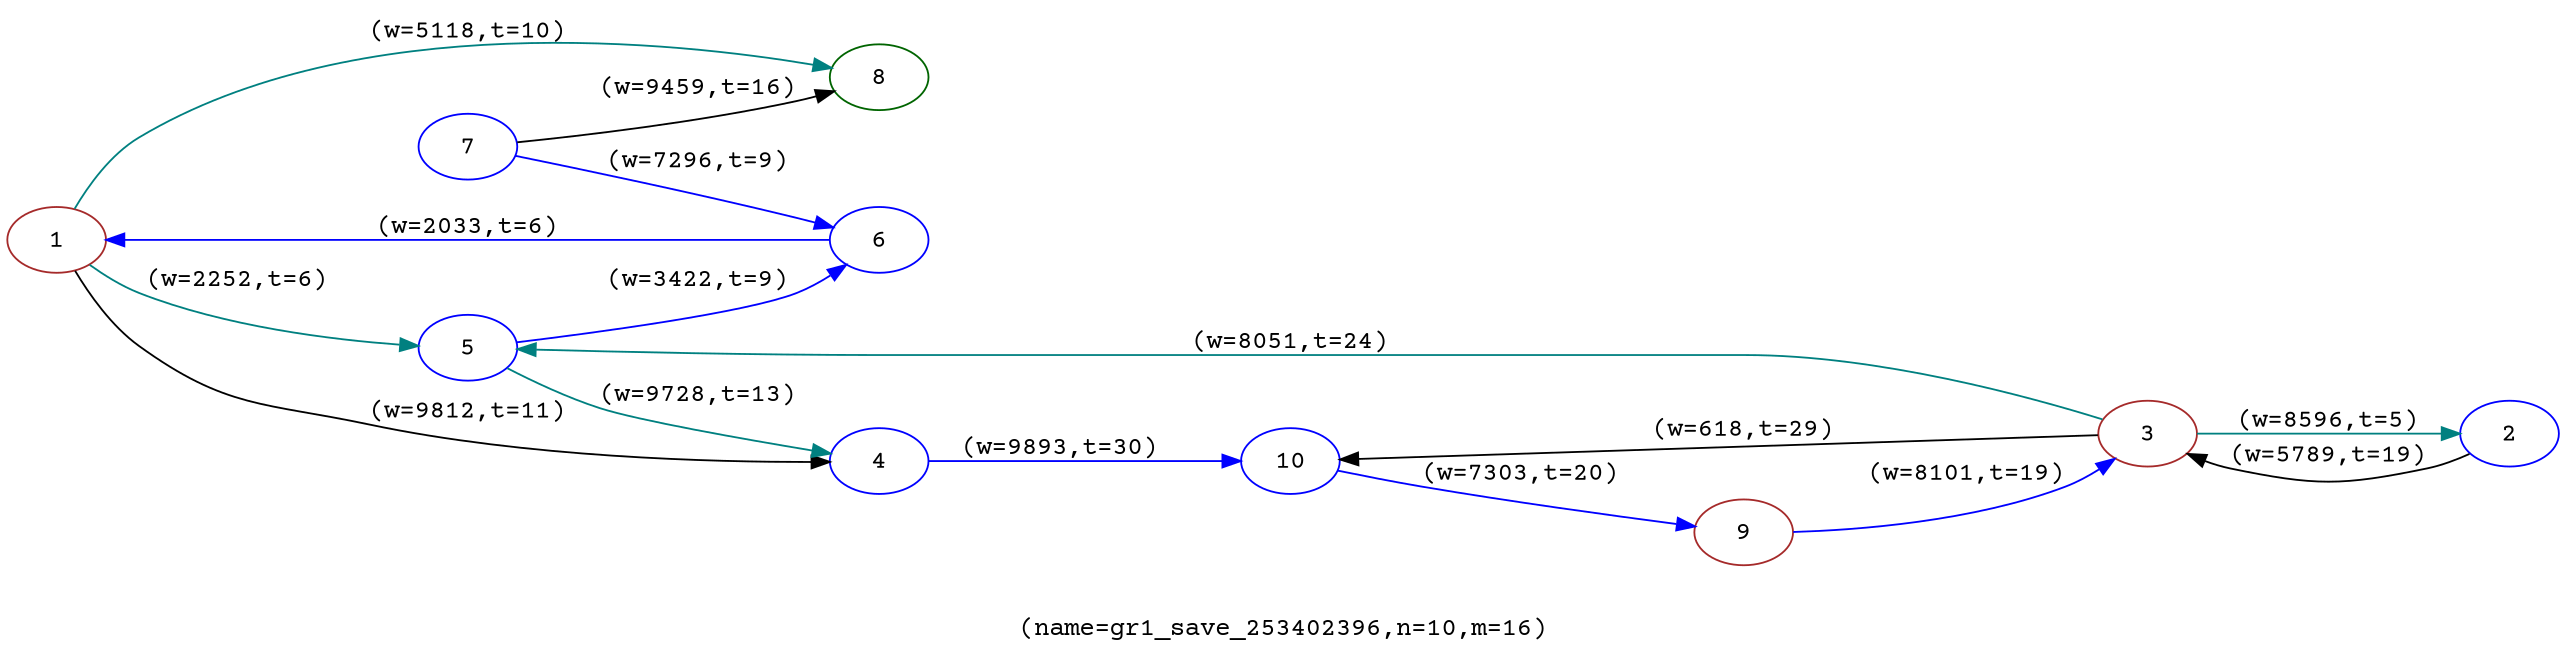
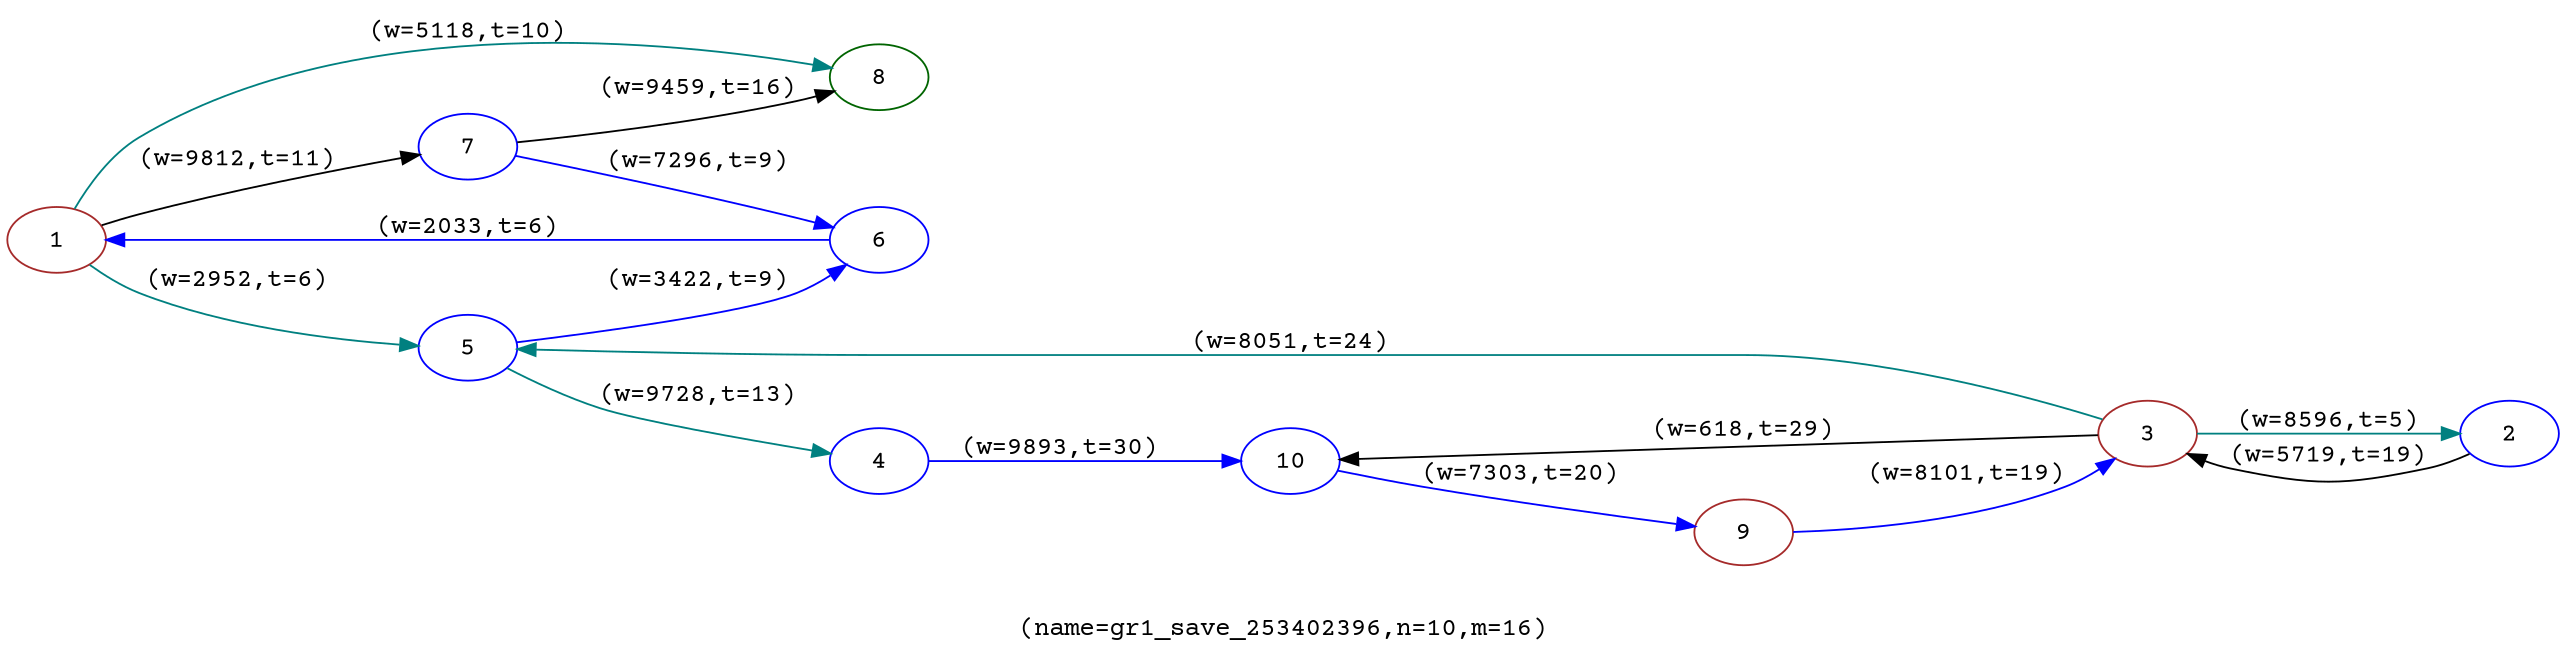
edge "1" -> "5": label "(w=2252,t=6)" -> "(w=2952,t=6)"
edge "1" -> "4": now "1" -> "7"
edge "2" -> "3": label "(w=5789,t=19)" -> "(w=5719,t=19)"
